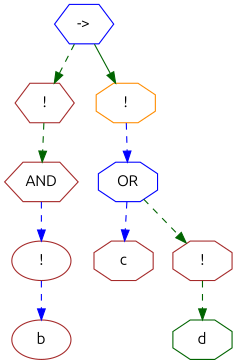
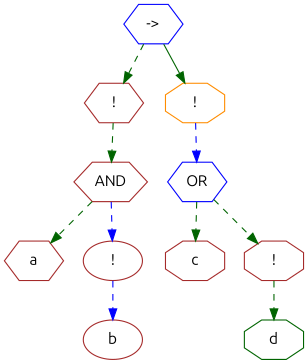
node "OR": shape octagon -> hexagon
edge "OR" -> "c": color blue -> darkgreen
node "a": added
